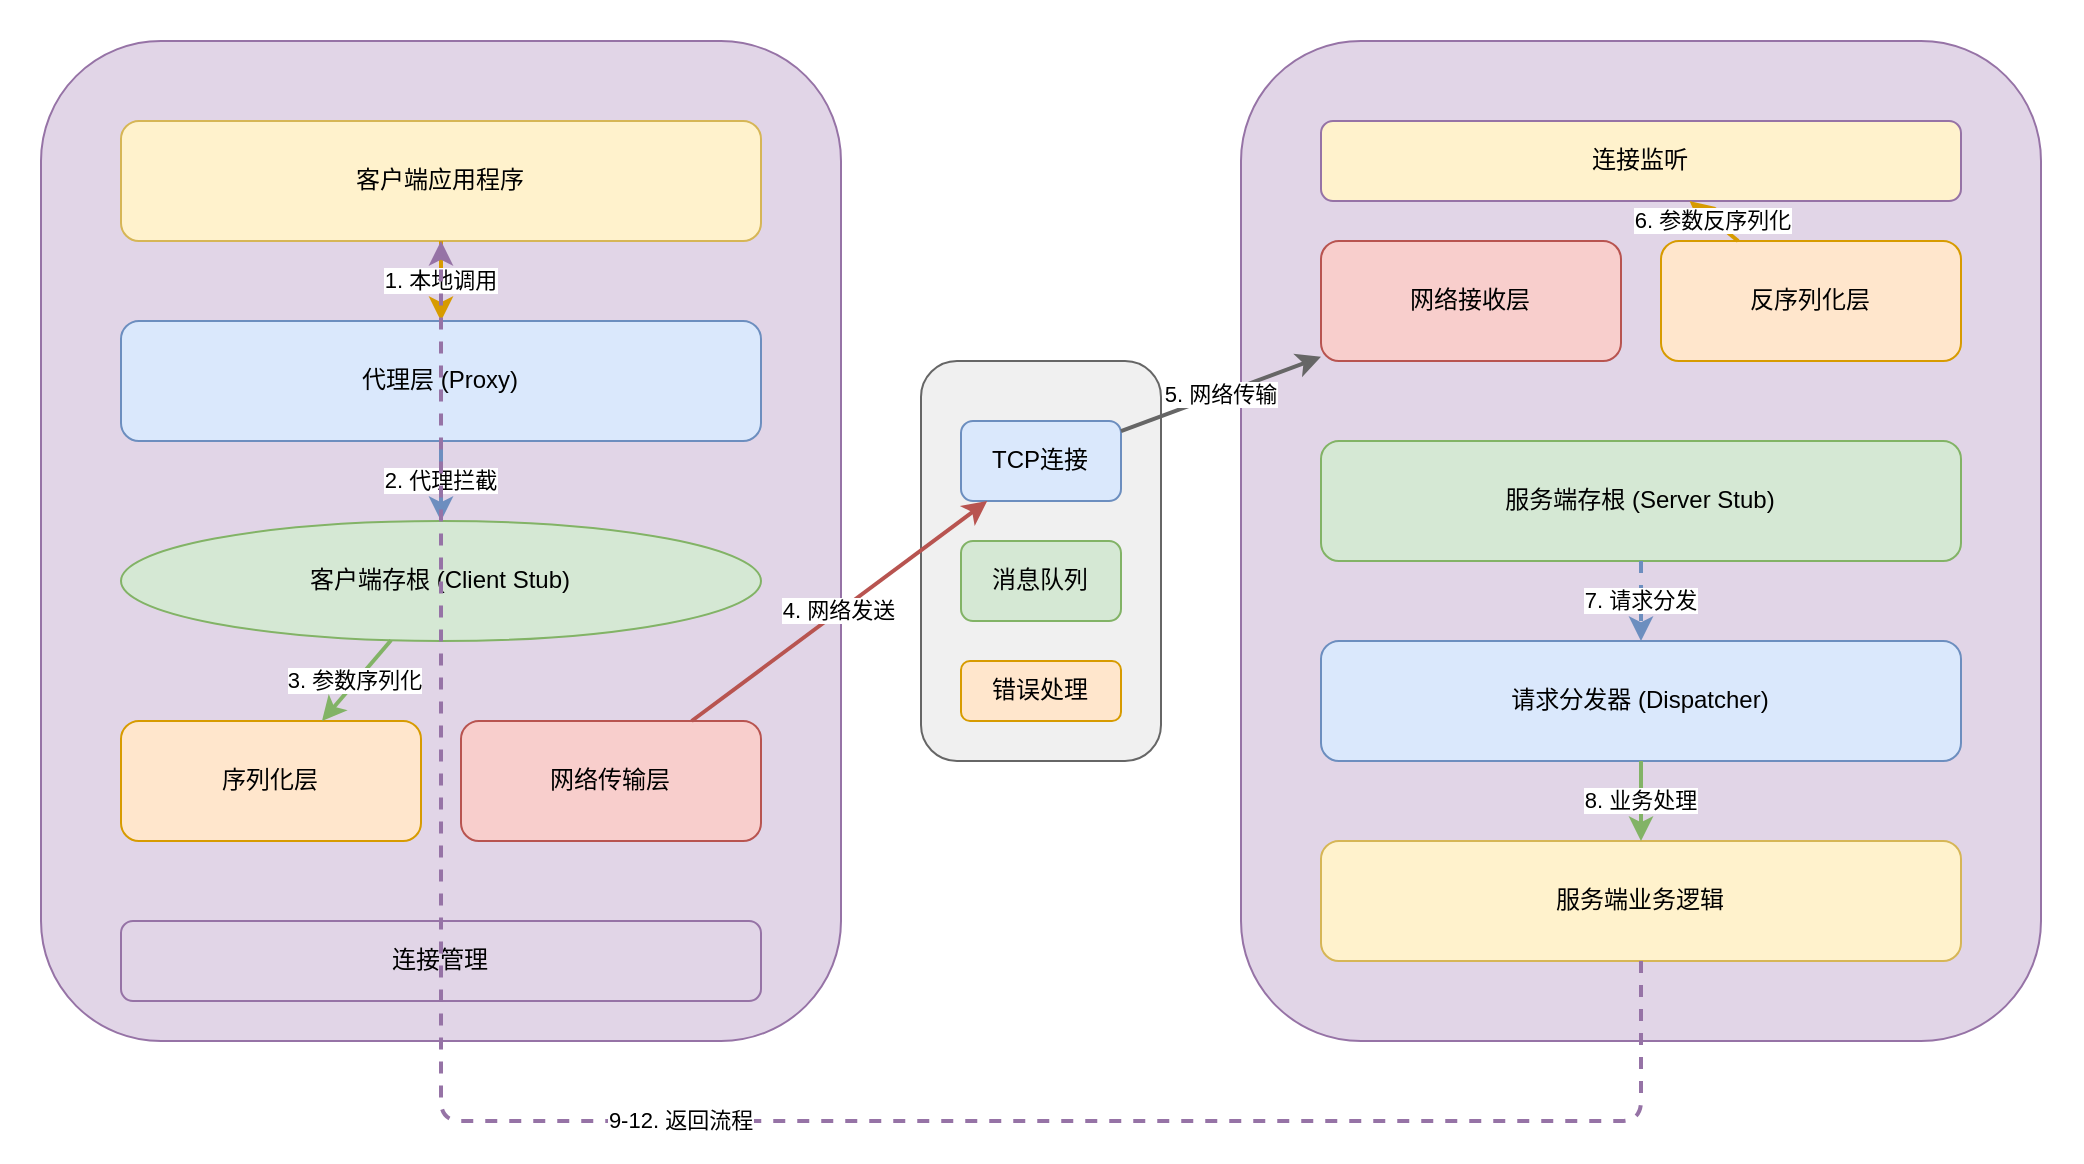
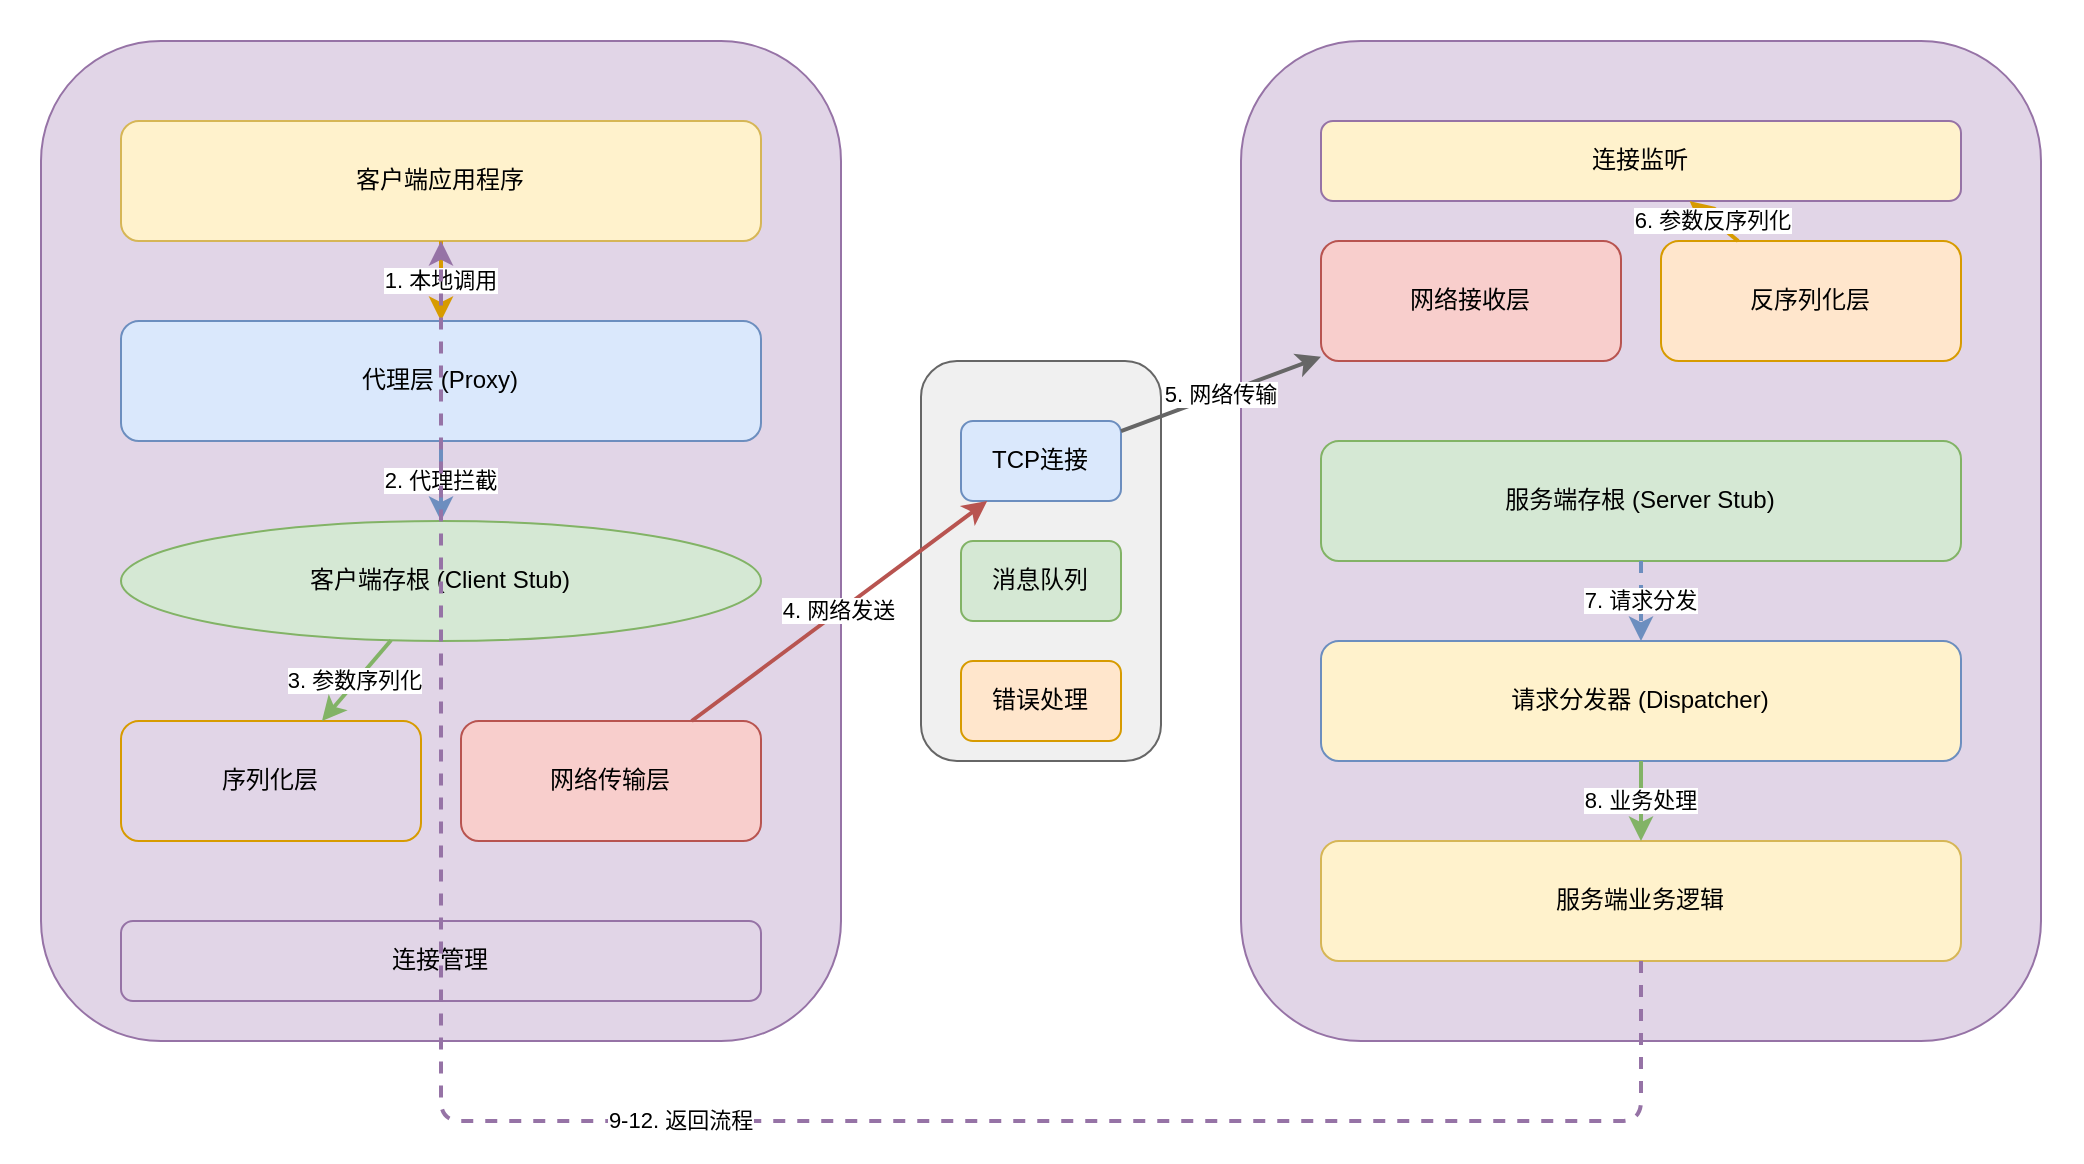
node "错误处理": size 160x60 -> 160x80
node "请求分发器 (Dispatcher)": fillcolor #dae8fc -> #fff2cc
node "序列化层": fillcolor #ffe6cc -> #e1d5e7
